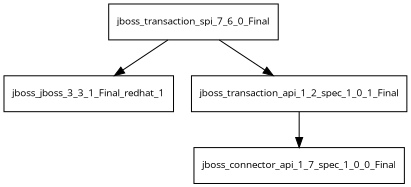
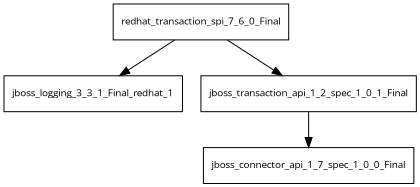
node "jboss_transaction_spi_7_6_0_Final": label "jboss_transaction_spi_7_6_0_Final" -> "redhat_transaction_spi_7_6_0_Final"
node "jboss_jboss_3_3_1_Final_redhat_1": label "jboss_jboss_3_3_1_Final_redhat_1" -> "jboss_logging_3_3_1_Final_redhat_1"
